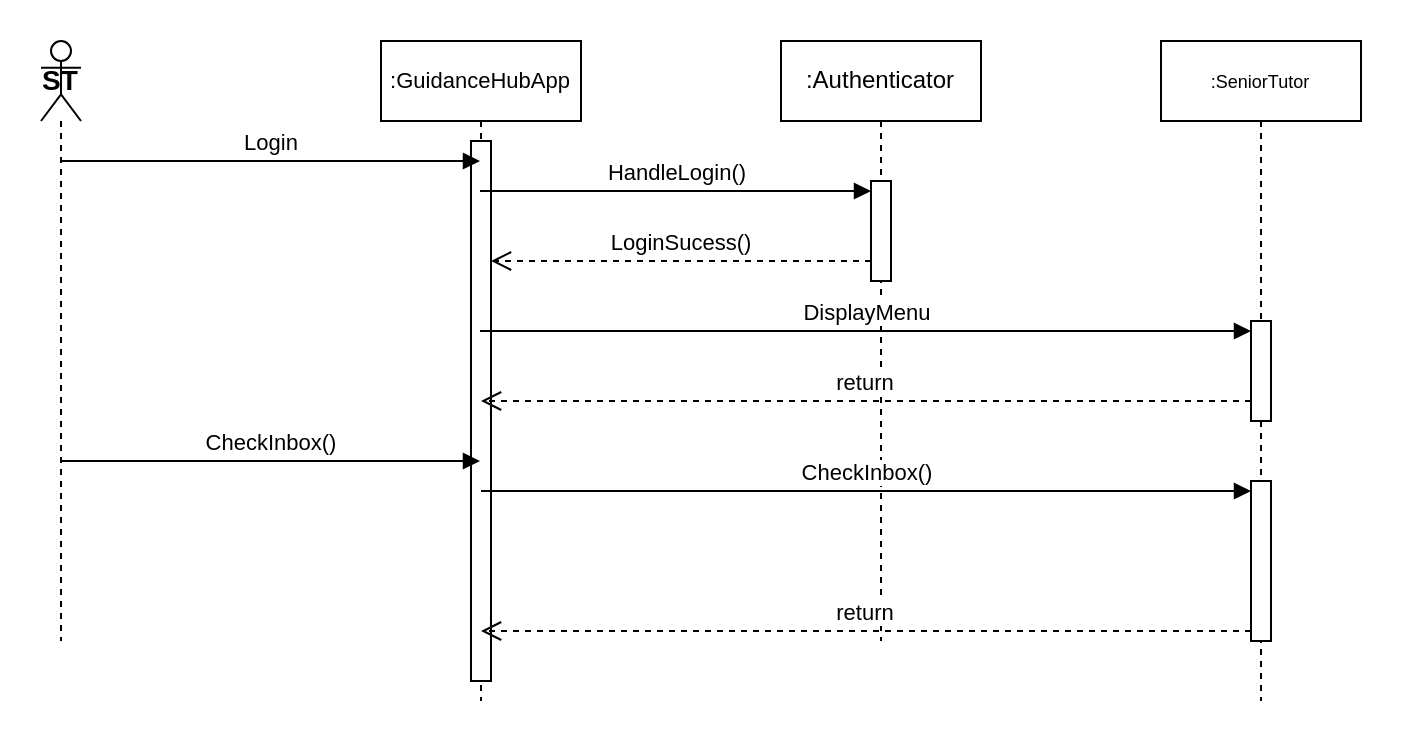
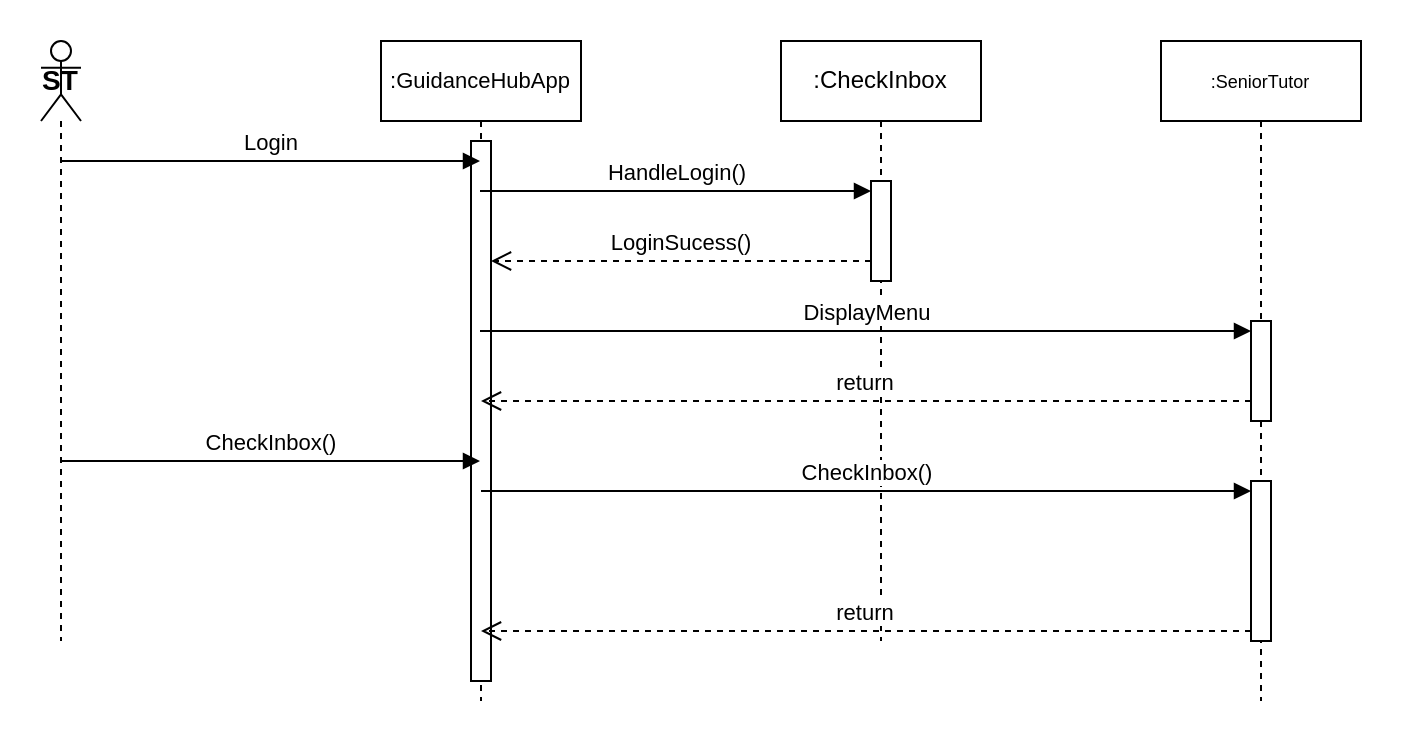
node ":Authenticator": label ":Authenticator" -> ":CheckInbox"
